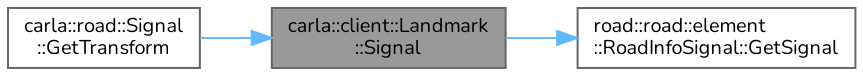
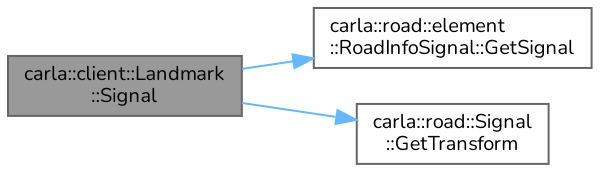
edge "carla::road::Signal ::GetTransform" -> "carla::client::Landmark ::Signal": reversed
node "road::road::element ::RoadInfoSignal::GetSignal": label "road::road::element ::RoadInfoSignal::GetSignal" -> "carla::road::element ::RoadInfoSignal::GetSignal"
